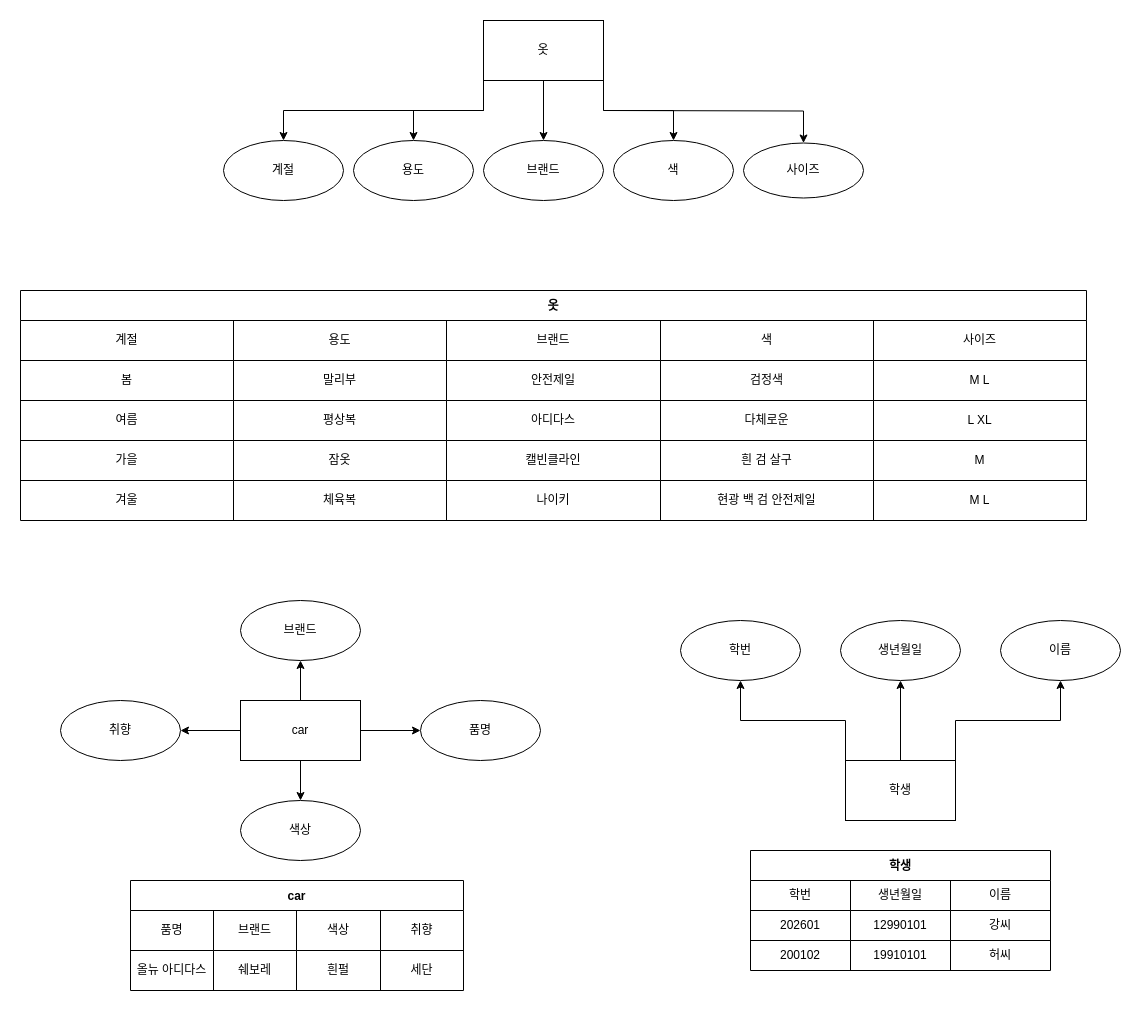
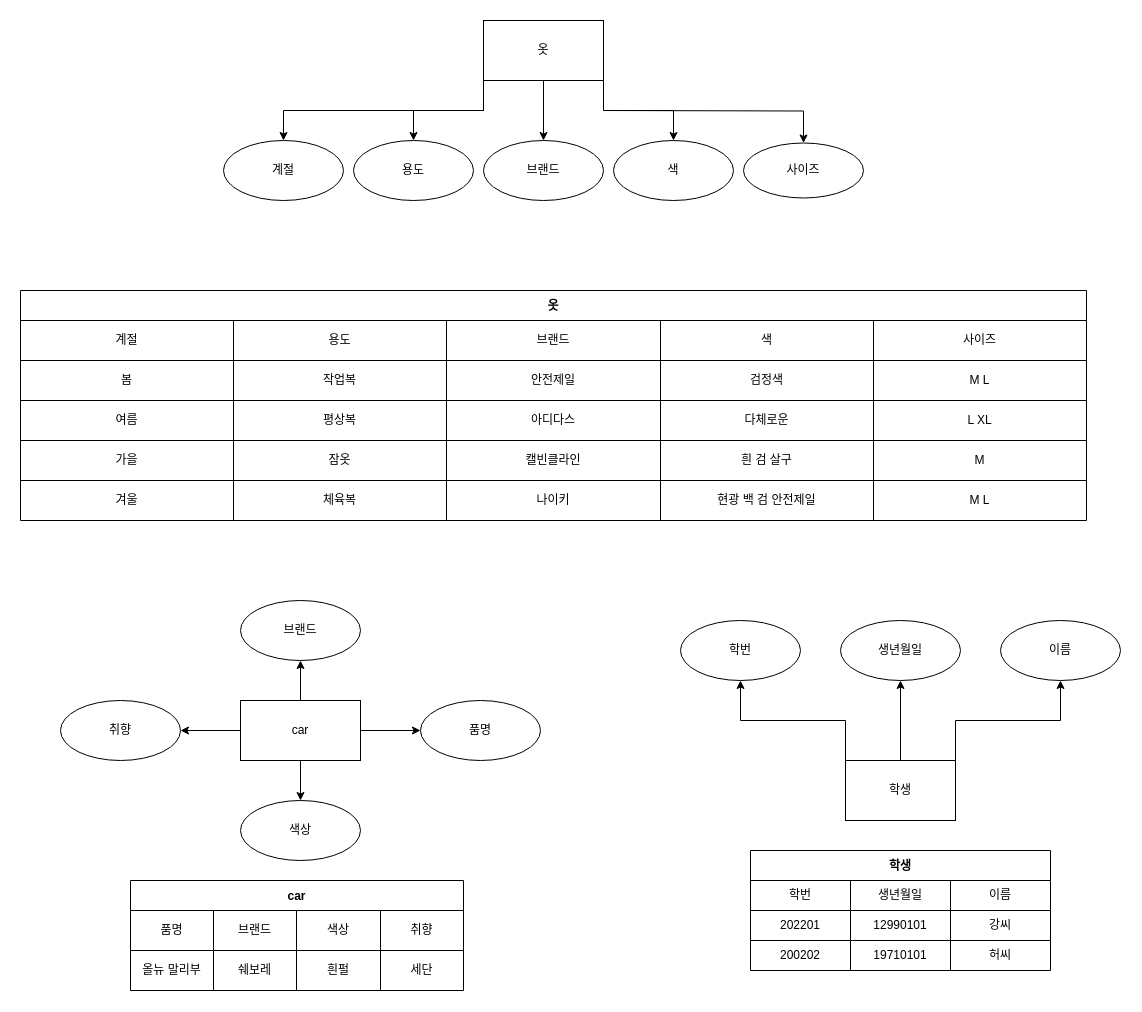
node "말리부": label "말리부" -> "작업복"
node "202601": label "202601" -> "202201"
node "200102": label "200102" -> "200202"
node "19910101": label "19910101" -> "19710101"
node "올뉴 아디다스": label "올뉴 아디다스" -> "올뉴 말리부"
